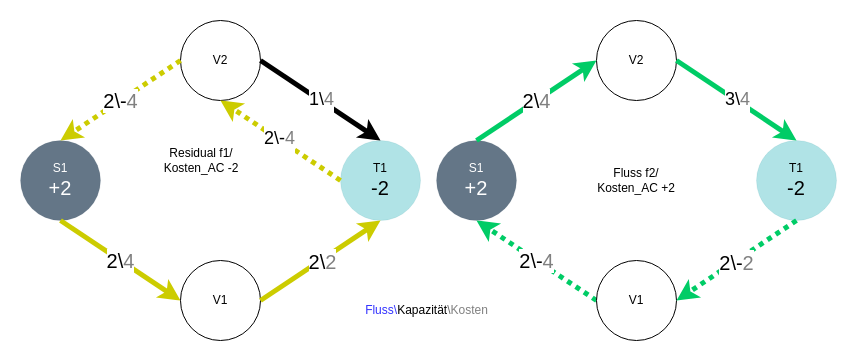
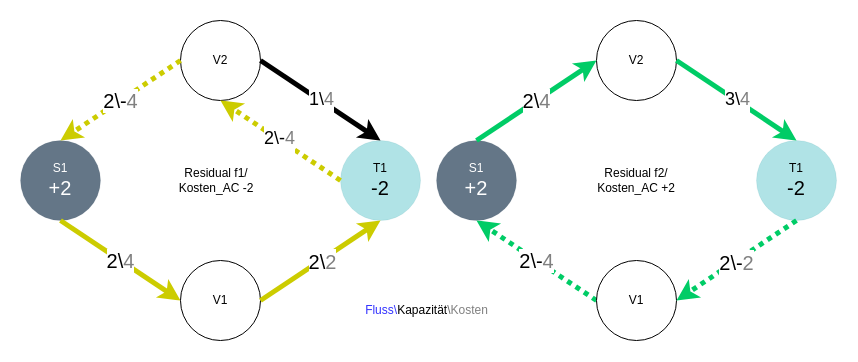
node "Residual f1/ Kosten_AC -2": moved (202, 161) -> (217, 181)
node "Fluss f2/ Kosten_AC +2": label "Fluss f2/ Kosten_AC +2" -> "Residual f2/ Kosten_AC +2"
